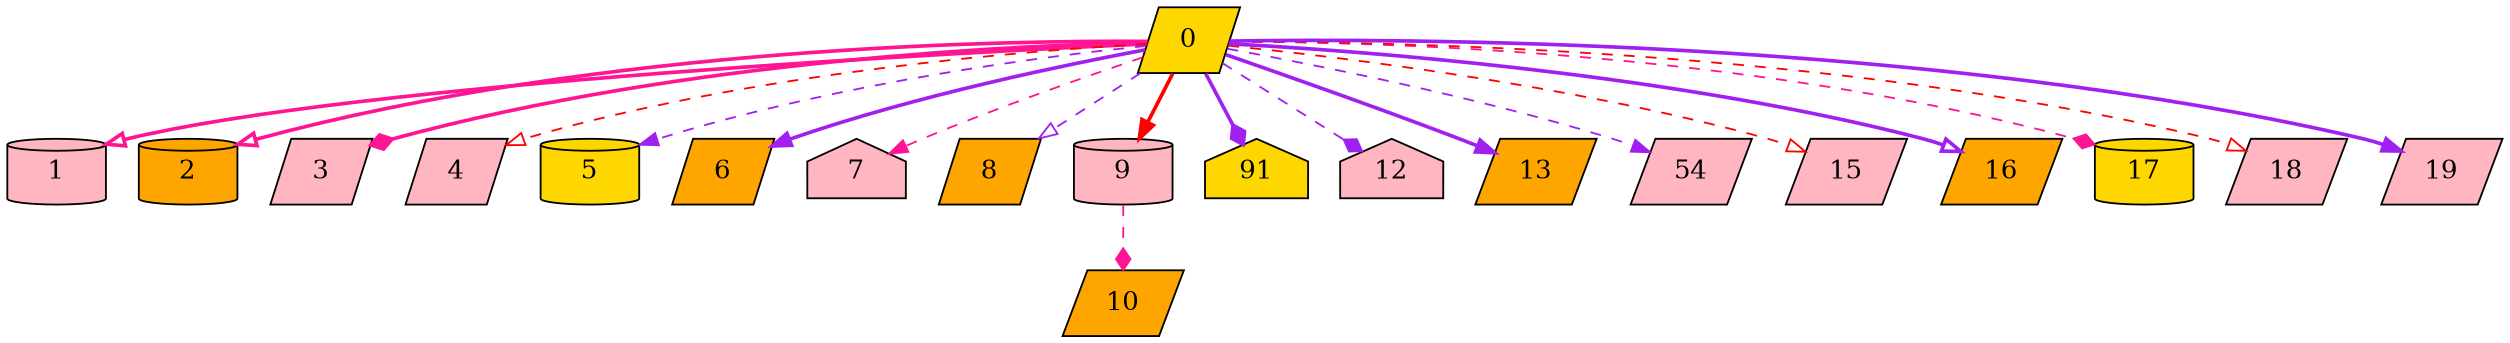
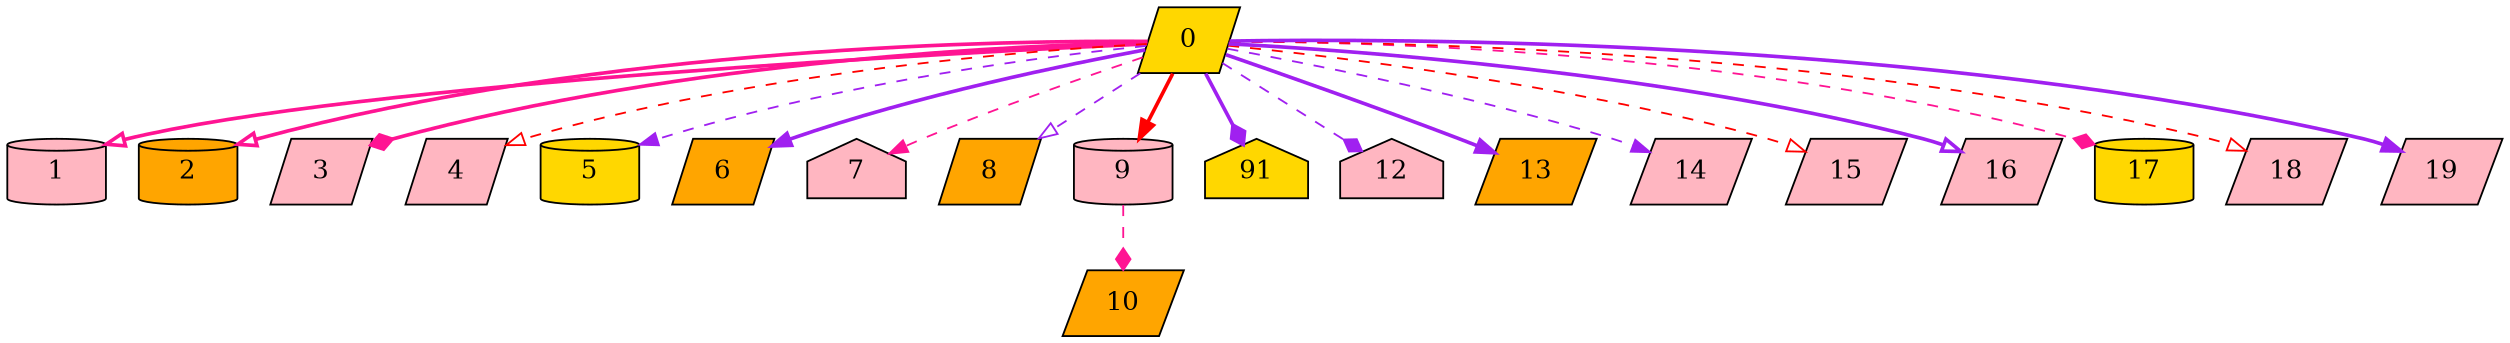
node "54": label "54" -> "14"
node "16": fillcolor orange -> lightpink
